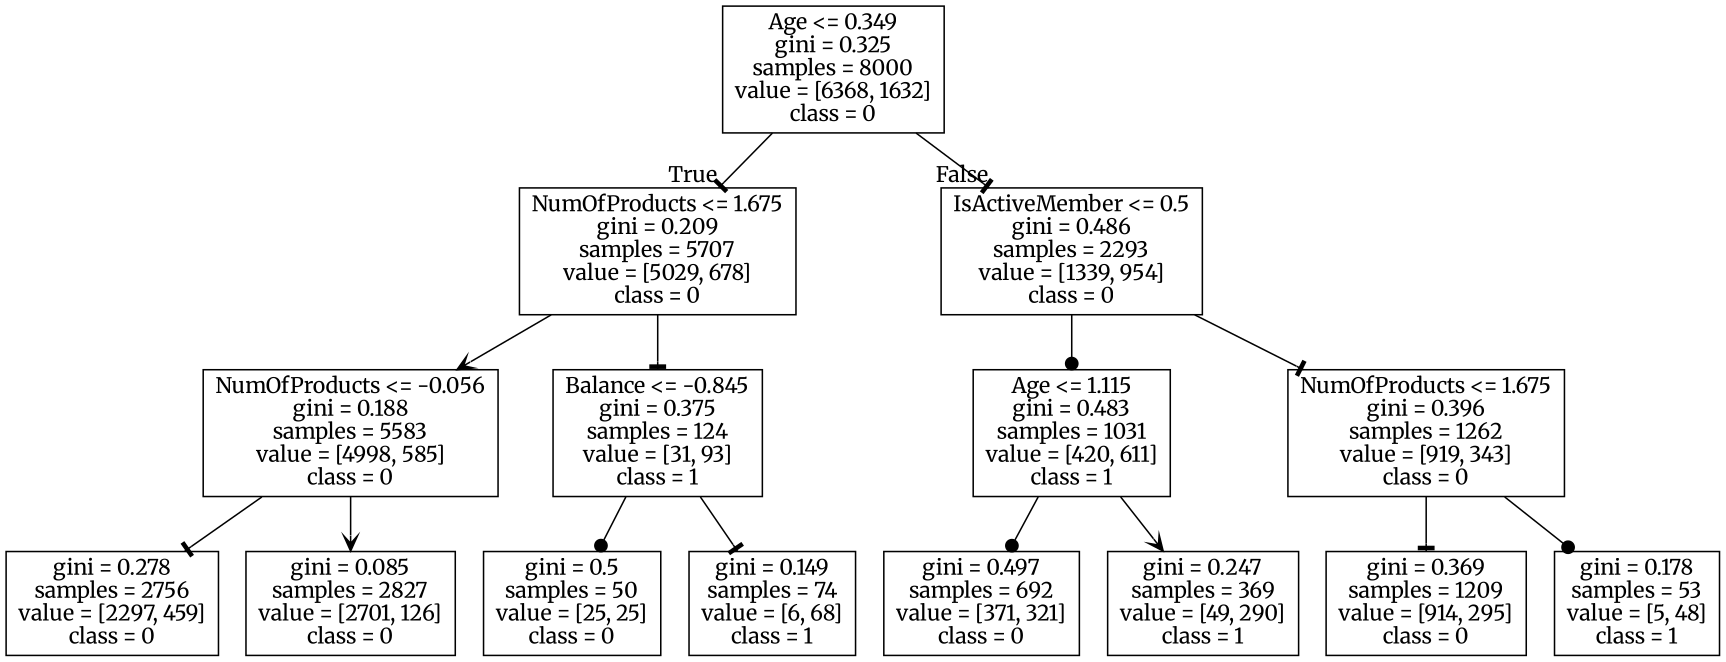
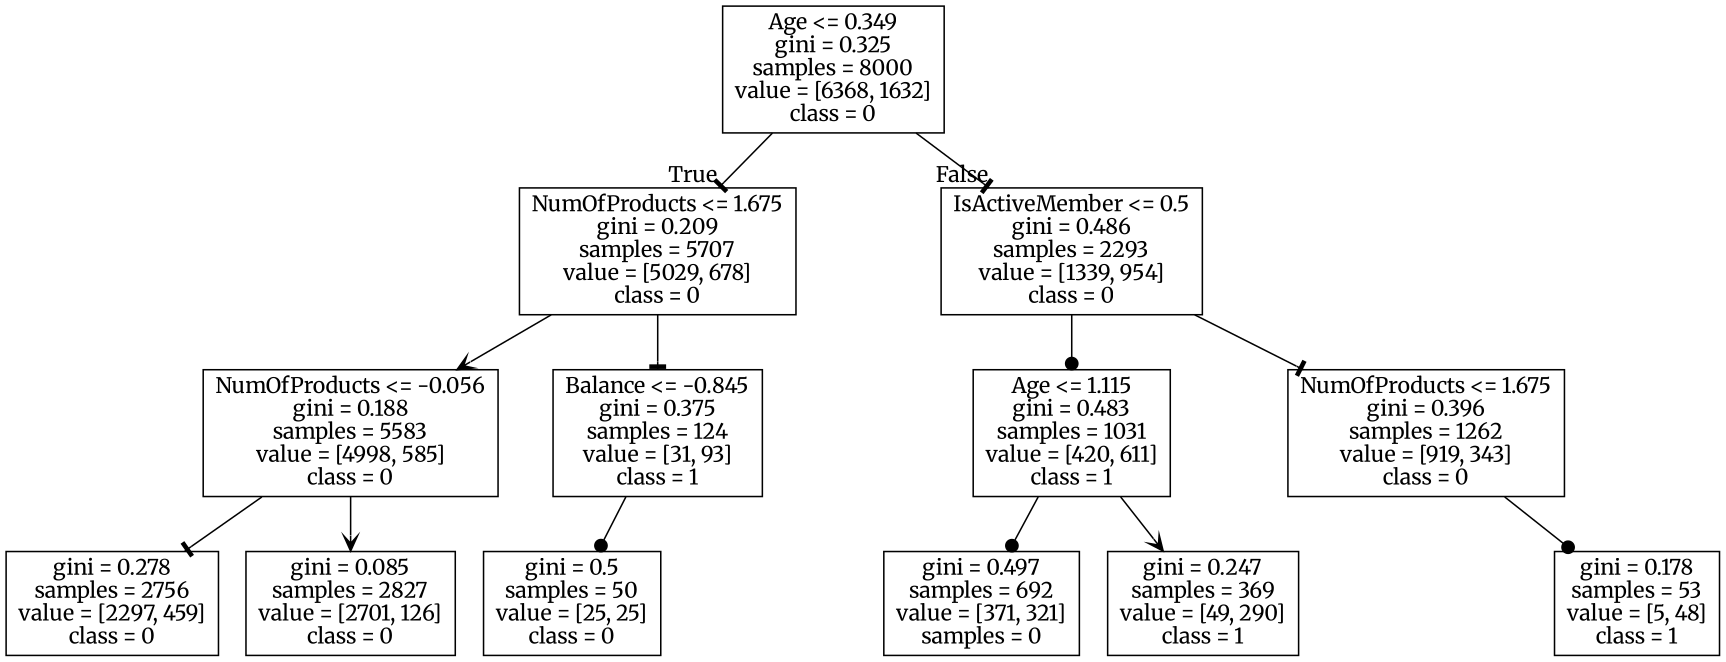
node "gini = 0.149 samples = 74 value = [6, 68] class = 1": removed
node "gini = 0.497 samples = 692 value = [371, 321] class = 0": label "gini = 0.497 samples = 692 value = [371, 321] class = 0" -> "gini = 0.497 samples = 692 value = [371, 321] samples = 0"
node "gini = 0.369 samples = 1209 value = [914, 295] class = 0": removed
